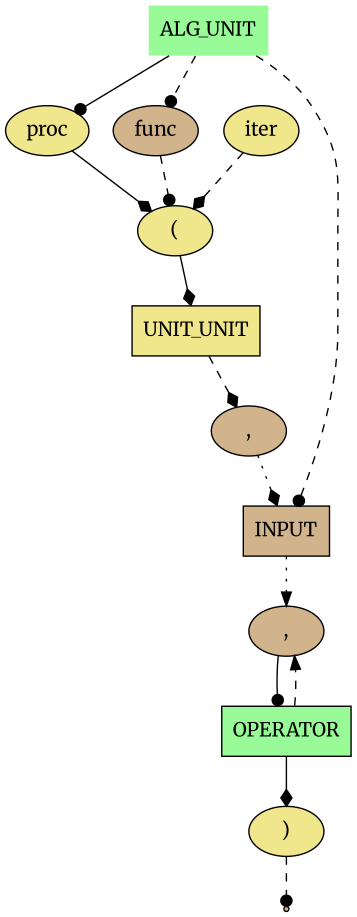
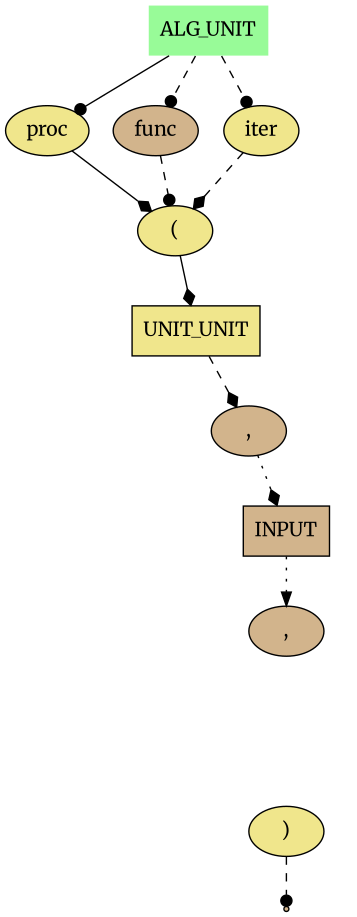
edge "ALG_UNIT" -> "INPUT": now "ALG_UNIT" -> "iter"
node "OPERATOR": removed
